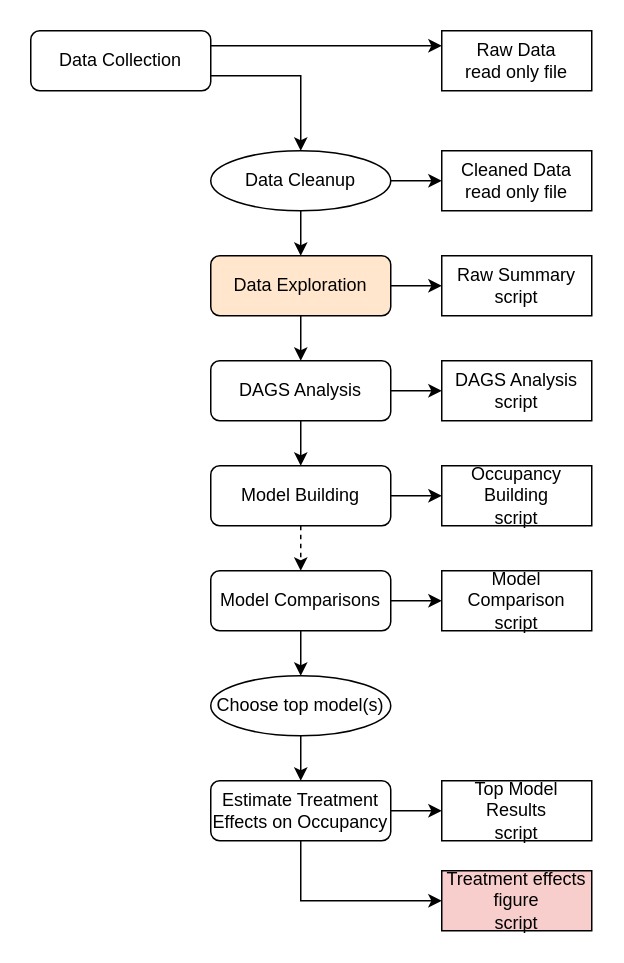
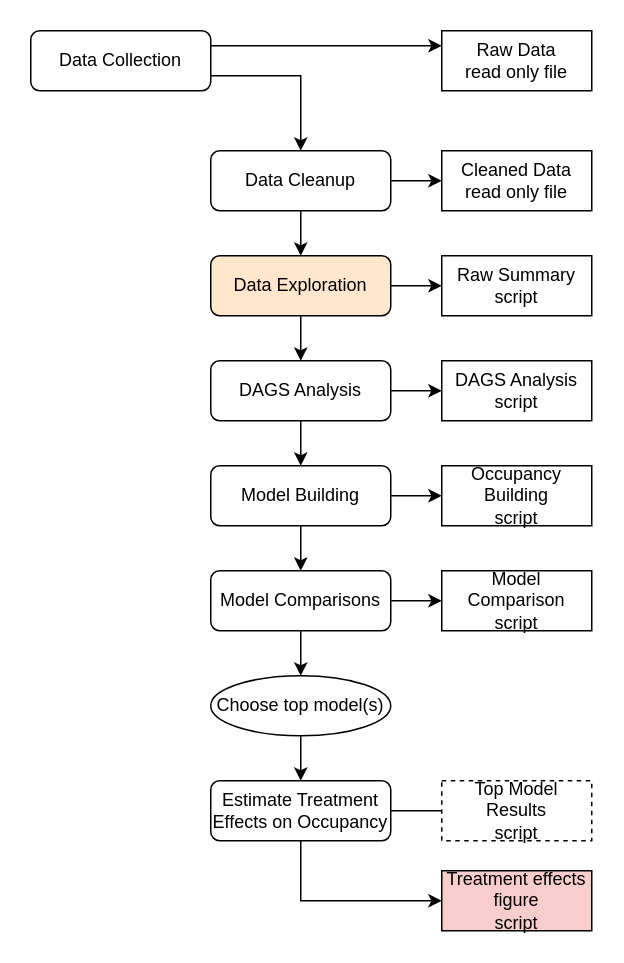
node "Data Cleanup": shape ellipse -> rounded rectangle
edge "Model Building" -> "Model Comparisons": style dashed -> solid
edge "Estimate Treatment Effects on Occupancy" -> "Top Model Results script": arrowhead classic -> none
node "Top Model Results script": style solid -> dashed
